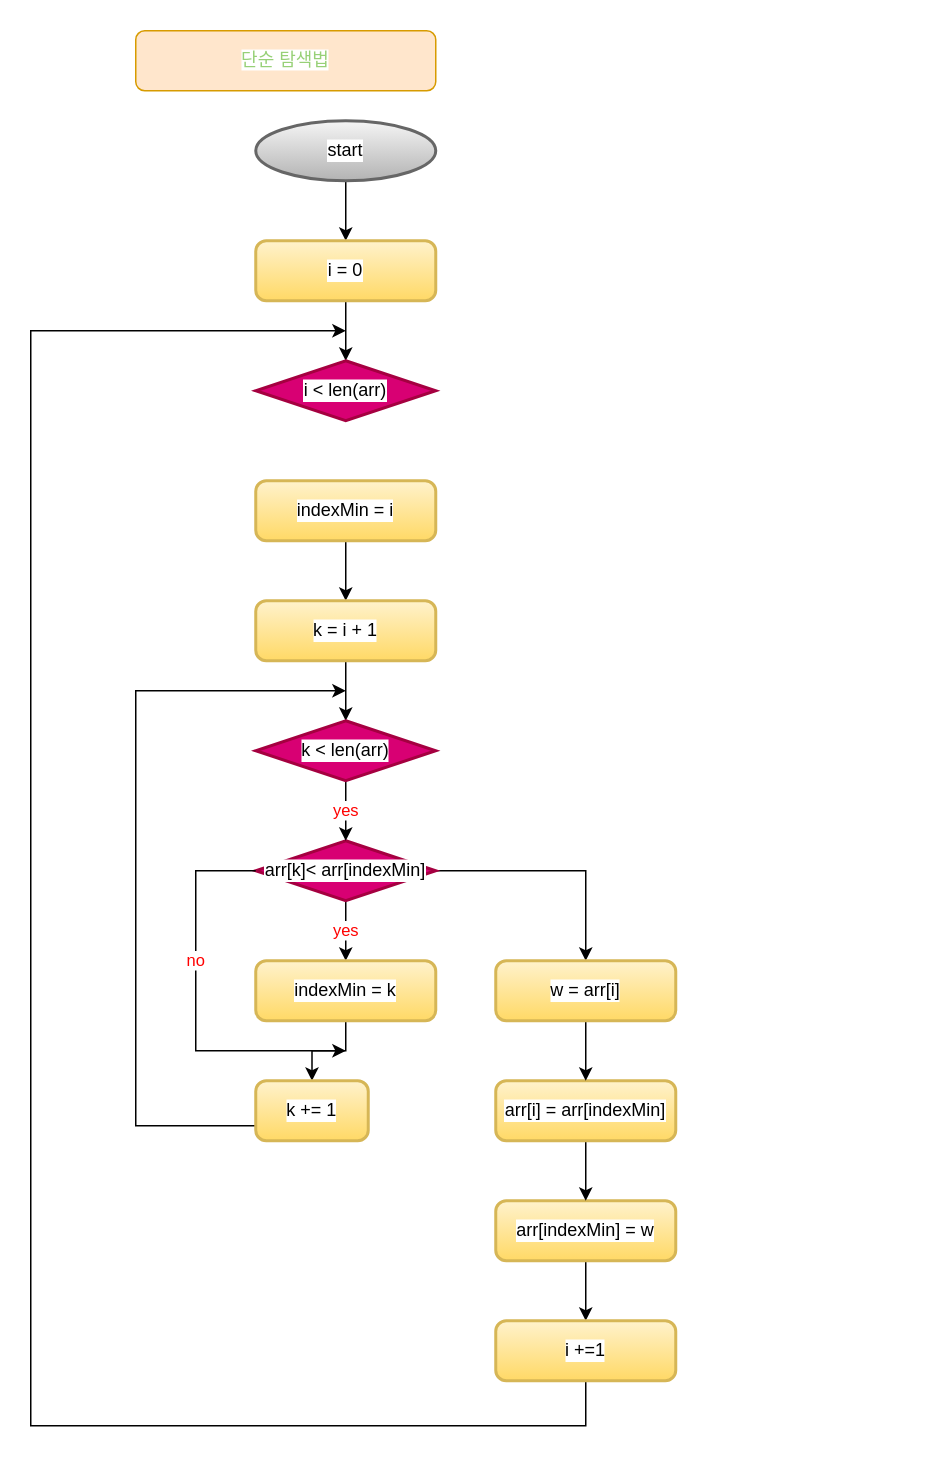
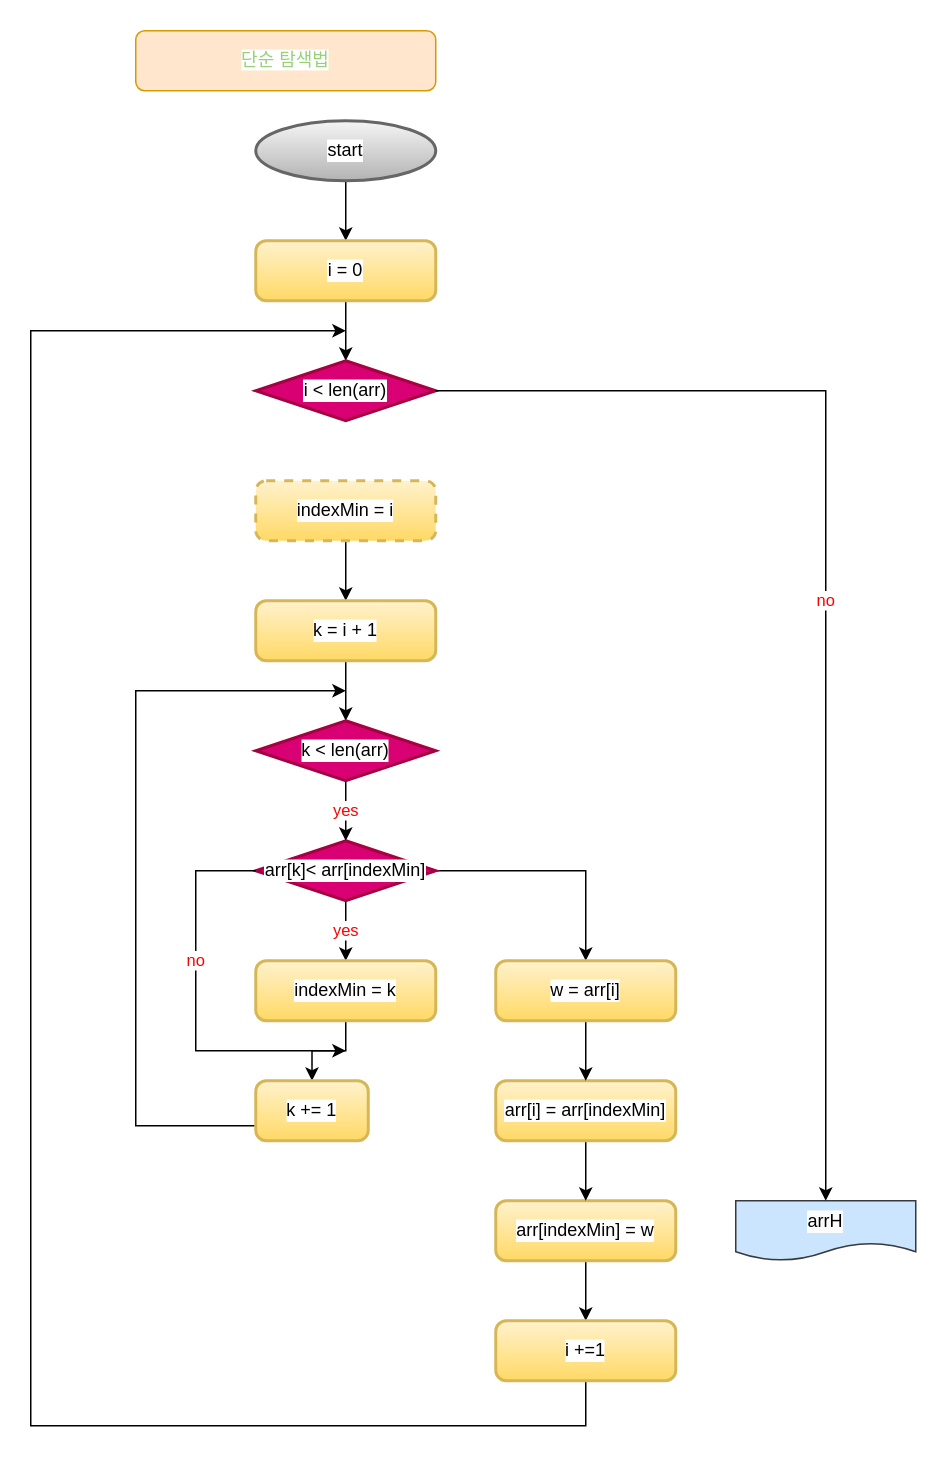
node "indexMin = i": style solid -> dashed
edge "i < len(arr)" -> "arrH": added, label "no"
node "arrH": added
